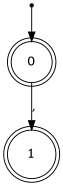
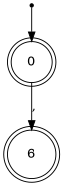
node "1": label "1" -> "6"
